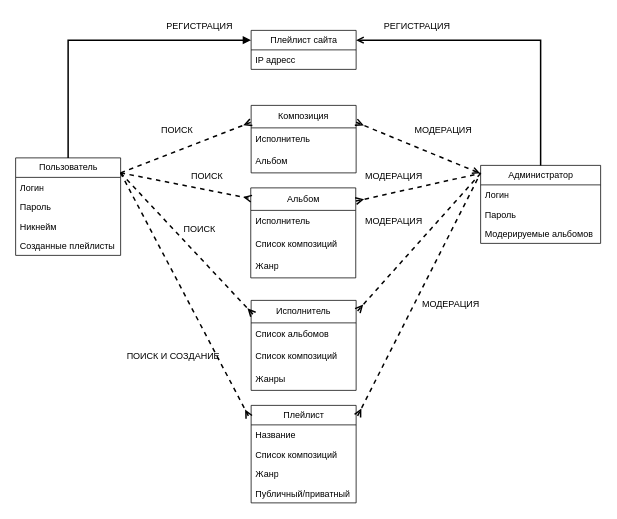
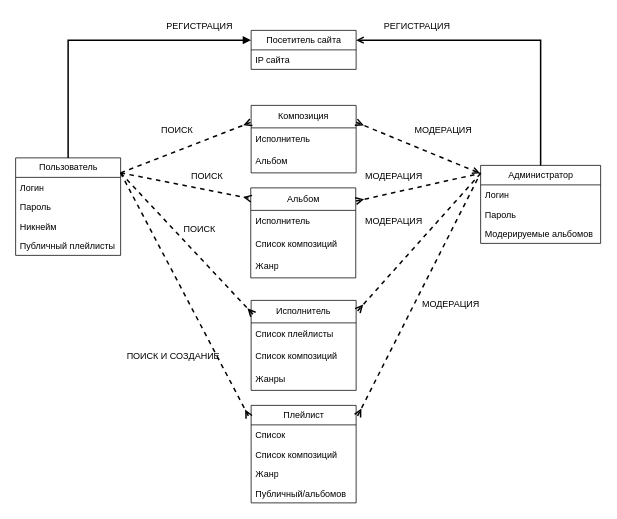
node "Плейлист сайта": label "Плейлист сайта" -> "Посетитель сайта"
node "IP адресс": label "IP адресс" -> "IP сайта"
node "Созданные плейлисты": label "Созданные плейлисты" -> "Публичный плейлисты"
node "Список альбомов": label "Список альбомов" -> "Список плейлисты"
node "Название": label "Название" -> "Список"
node "Публичный/приватный": label "Публичный/приватный" -> "Публичный/альбомов"
